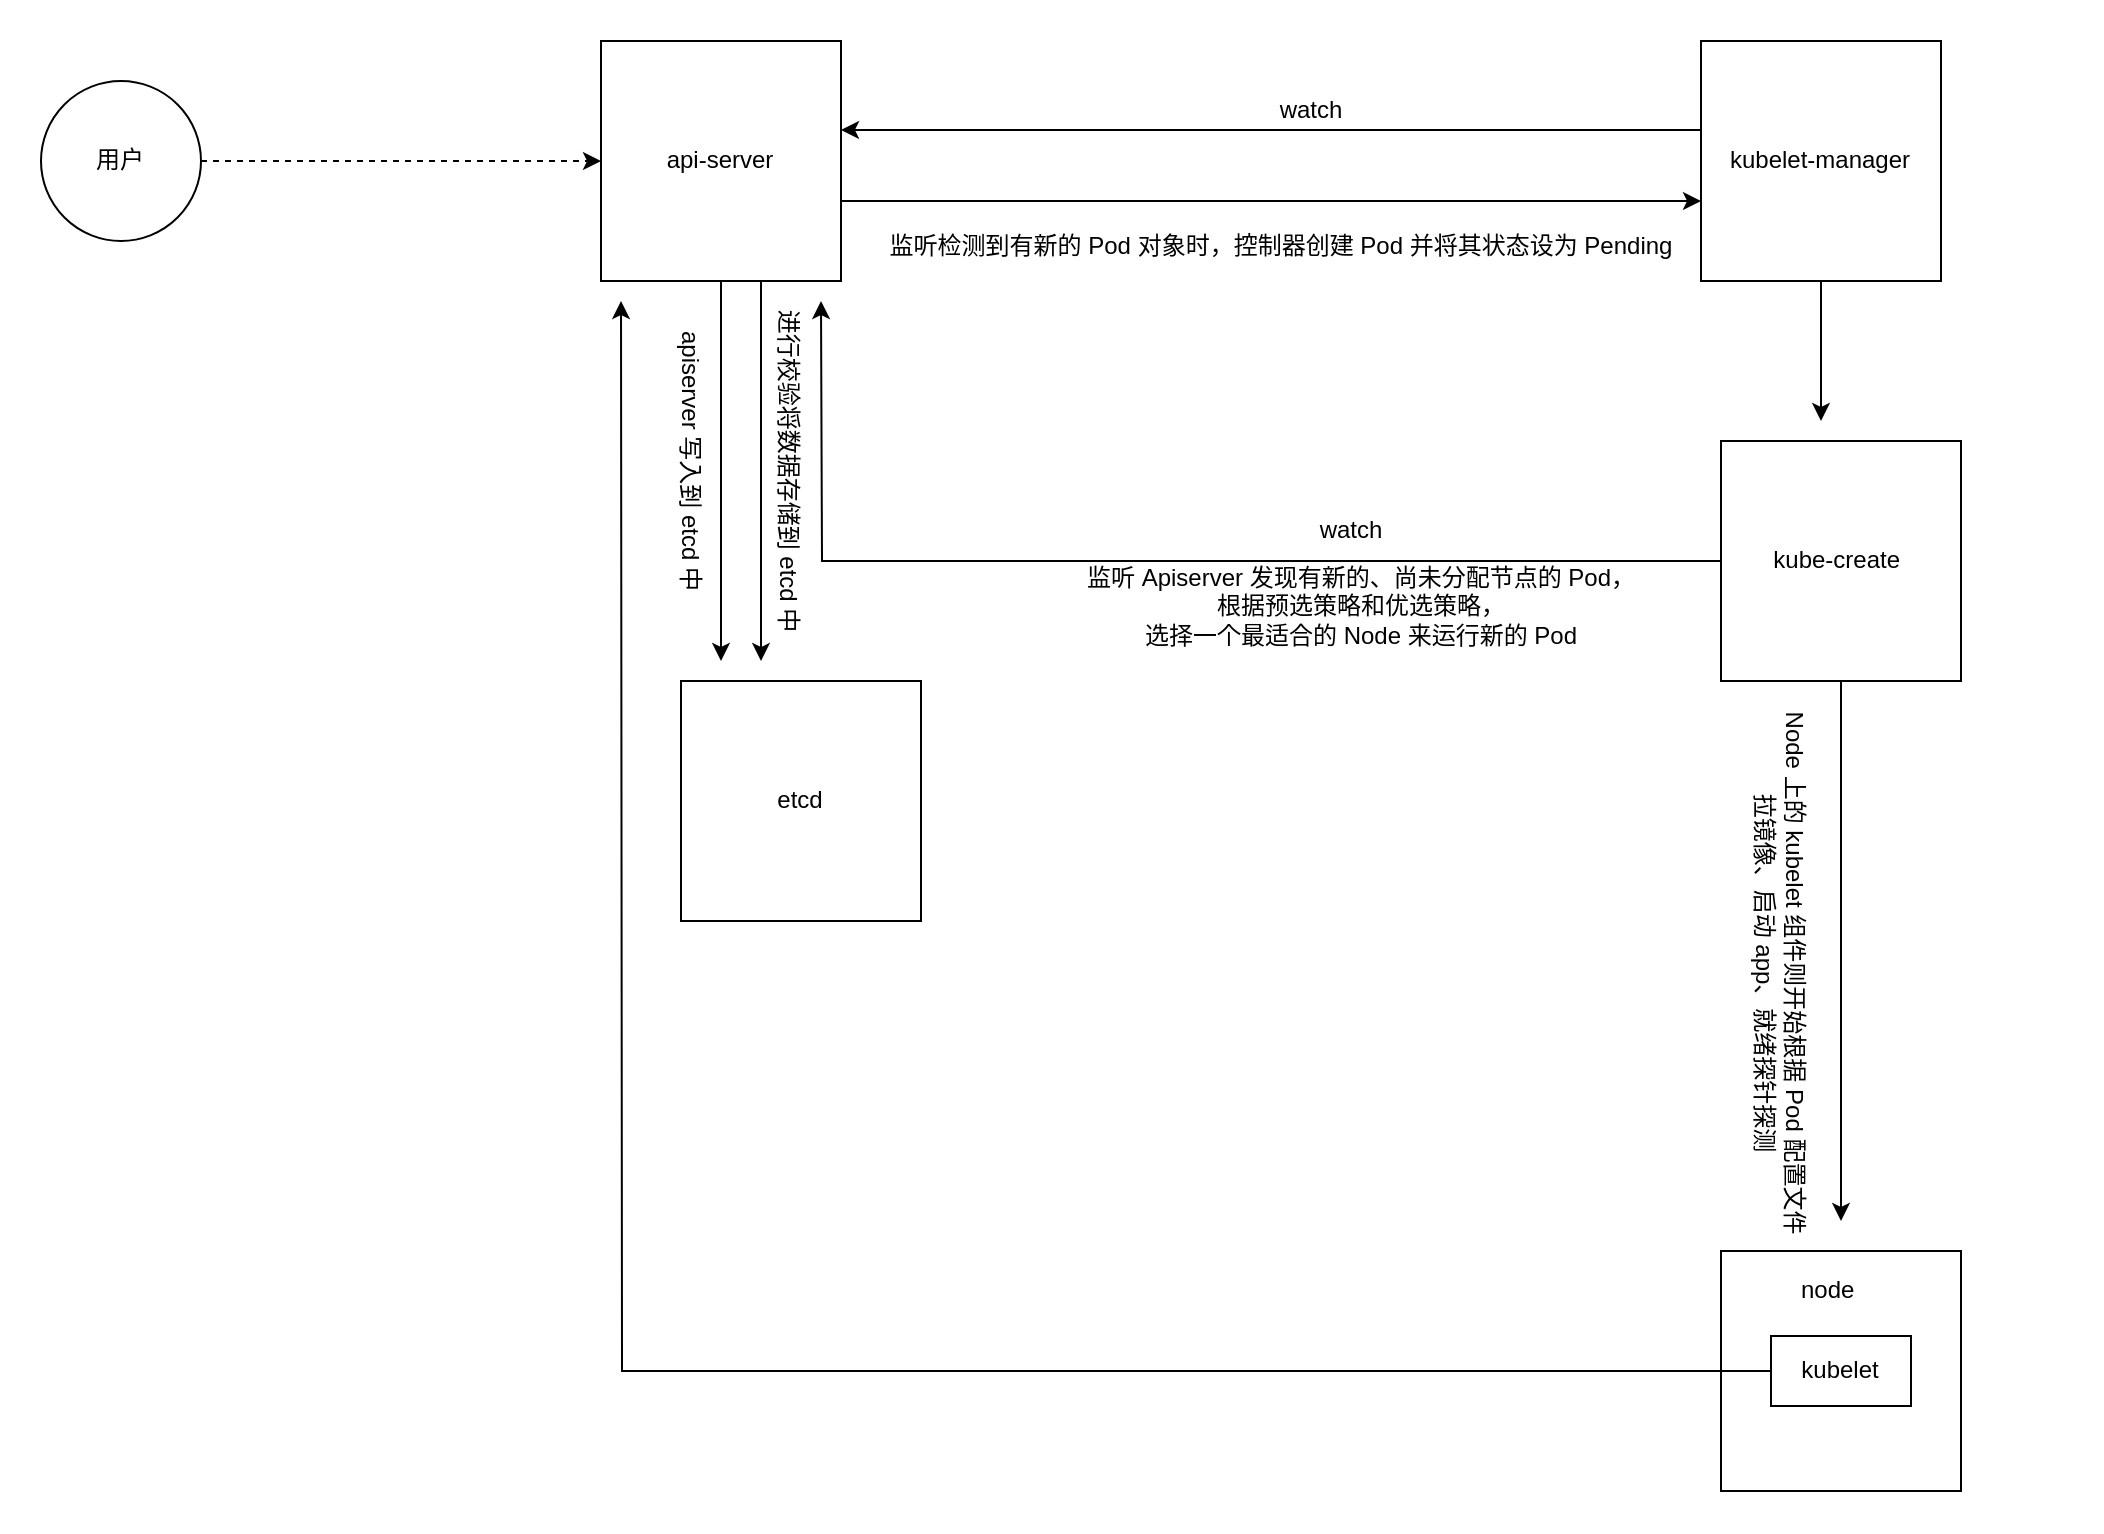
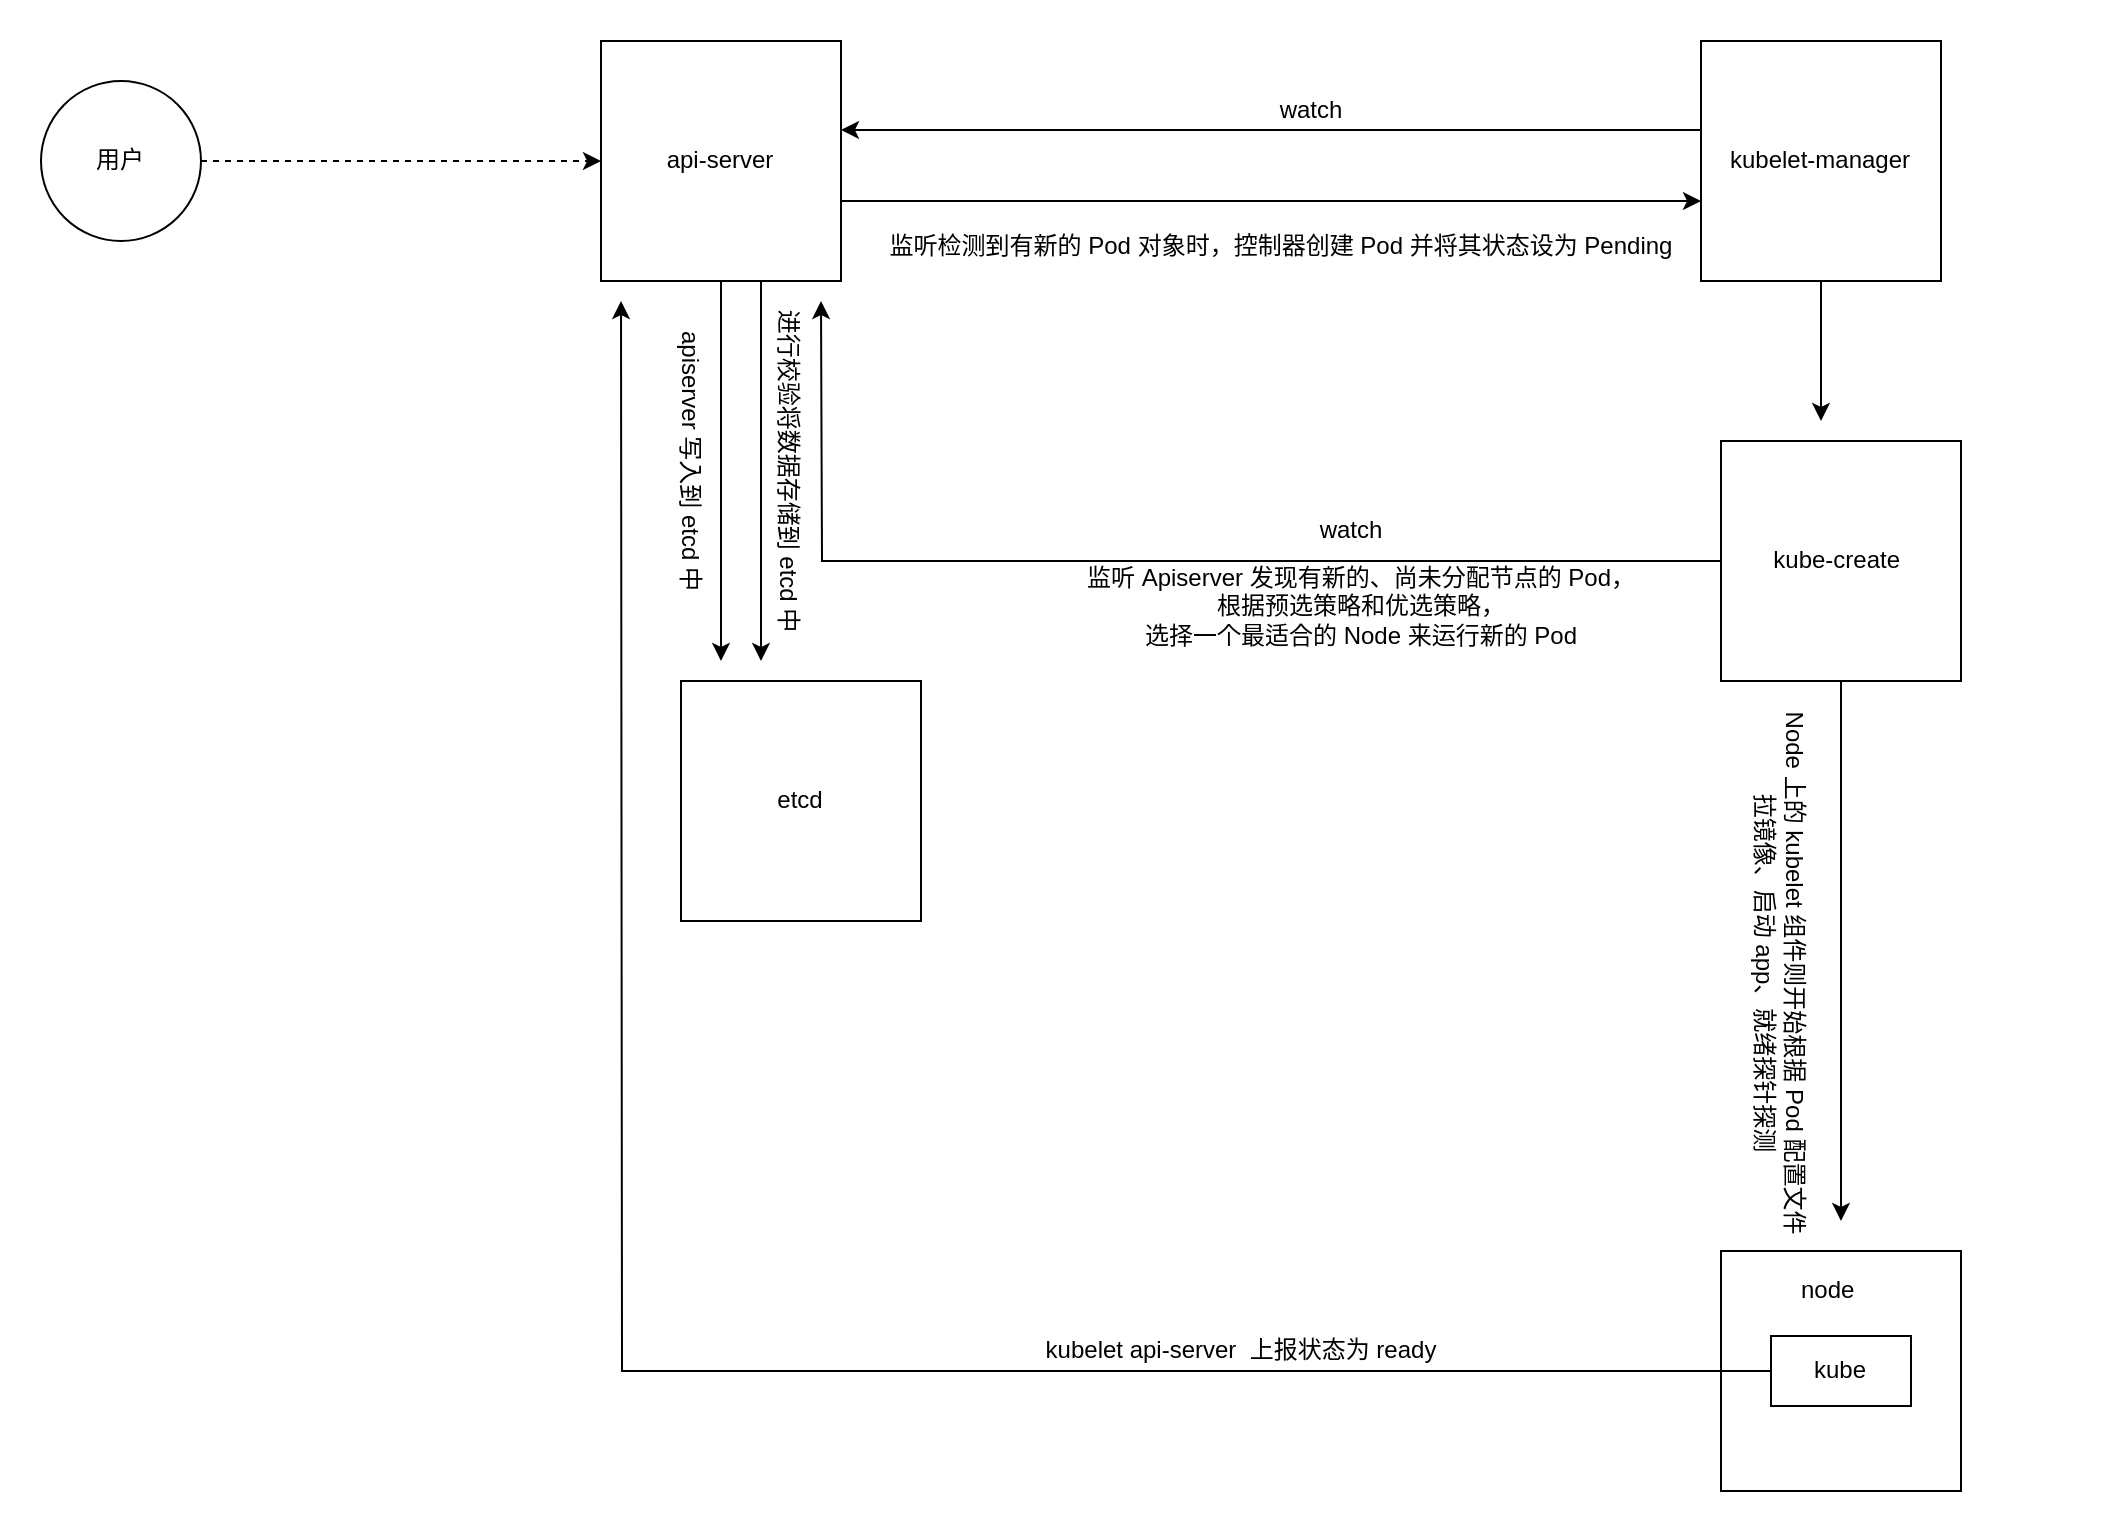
node "kubelet api-server 上报状态为 ready": added
node "kubelet": label "kubelet" -> "kube"
